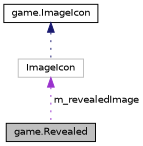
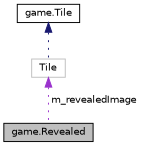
node "game.ImageIcon": label "game.ImageIcon" -> "game.Tile"
node "ImageIcon": label "ImageIcon" -> "Tile"
